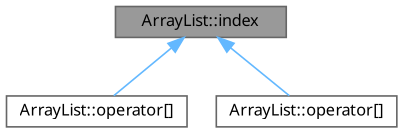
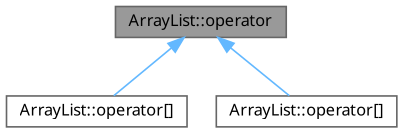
node "ArrayList::index": label "ArrayList::index" -> "ArrayList::operator"
